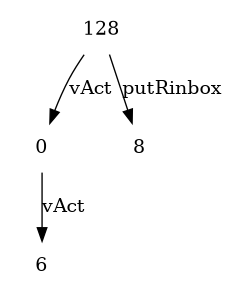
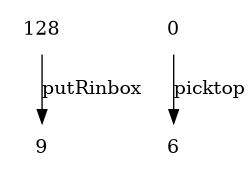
edge "128" -> "0": removed, label "vAct"
node "8": label "8" -> "9"
edge "0" -> "6": label "vAct" -> "picktop"
